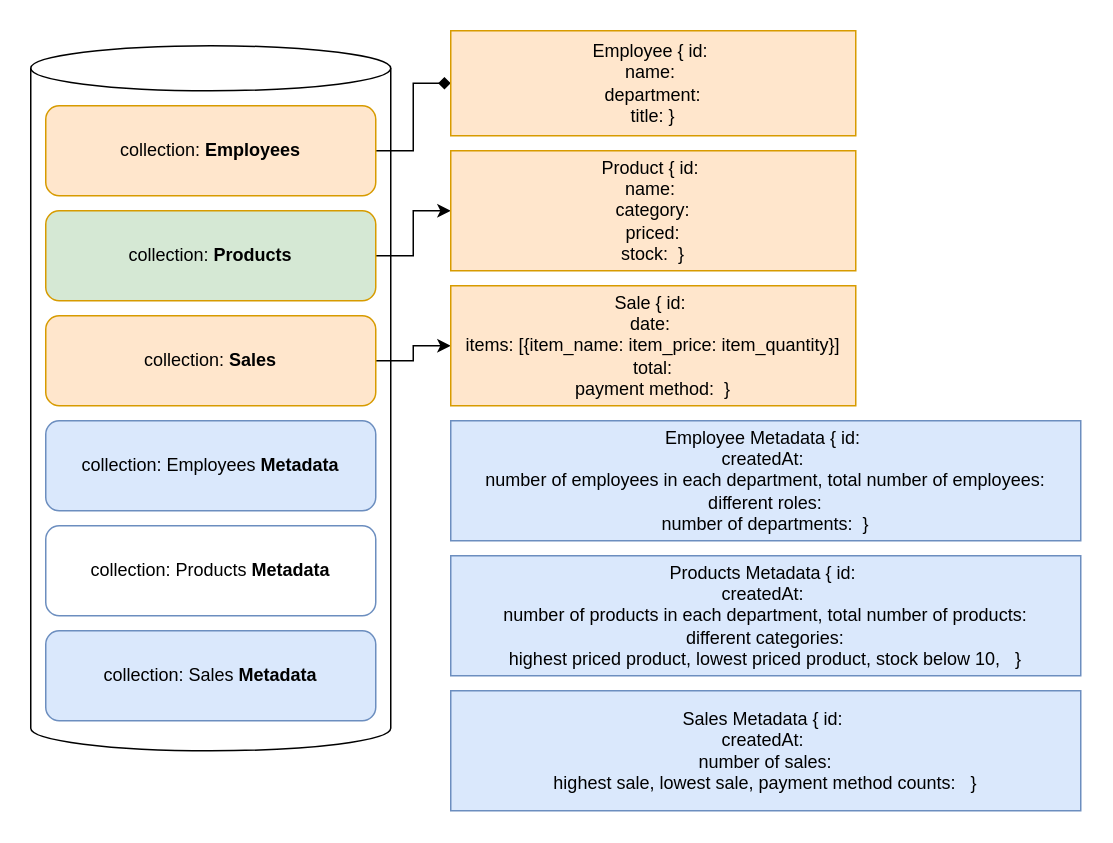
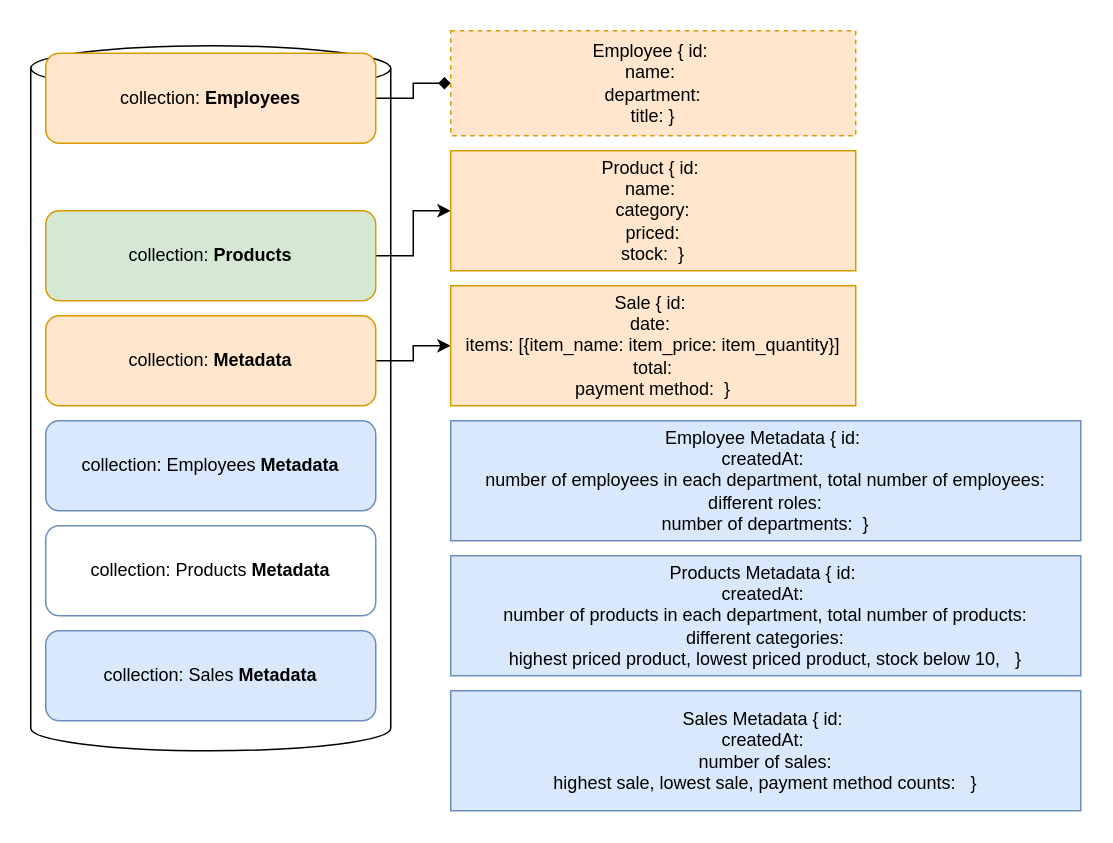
node "Employee { id: name: department: title: }": style solid -> dashed
node "collection: Employees": moved (211, 151) -> (211, 98)
node "collection: Sales": label "collection: Sales" -> "collection: Metadata"
